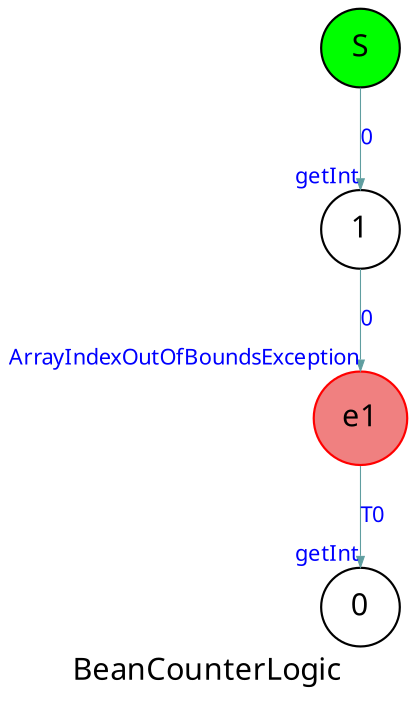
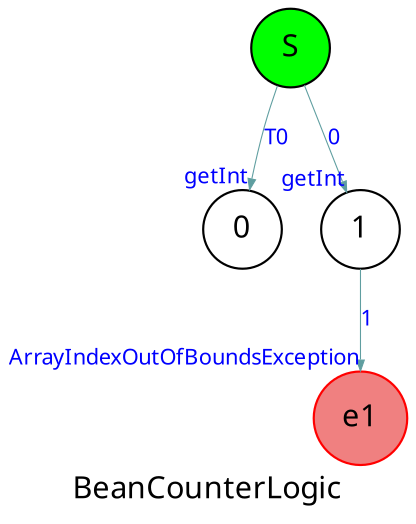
edge "1" -> "e1": label "0" -> "1"
edge "e1" -> "0": now "S" -> "0"
